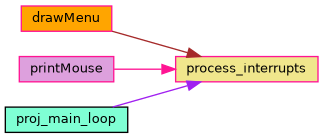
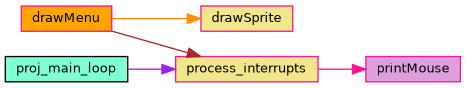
node "drawSprite": added
edge "printMouse" -> "process_interrupts": reversed
